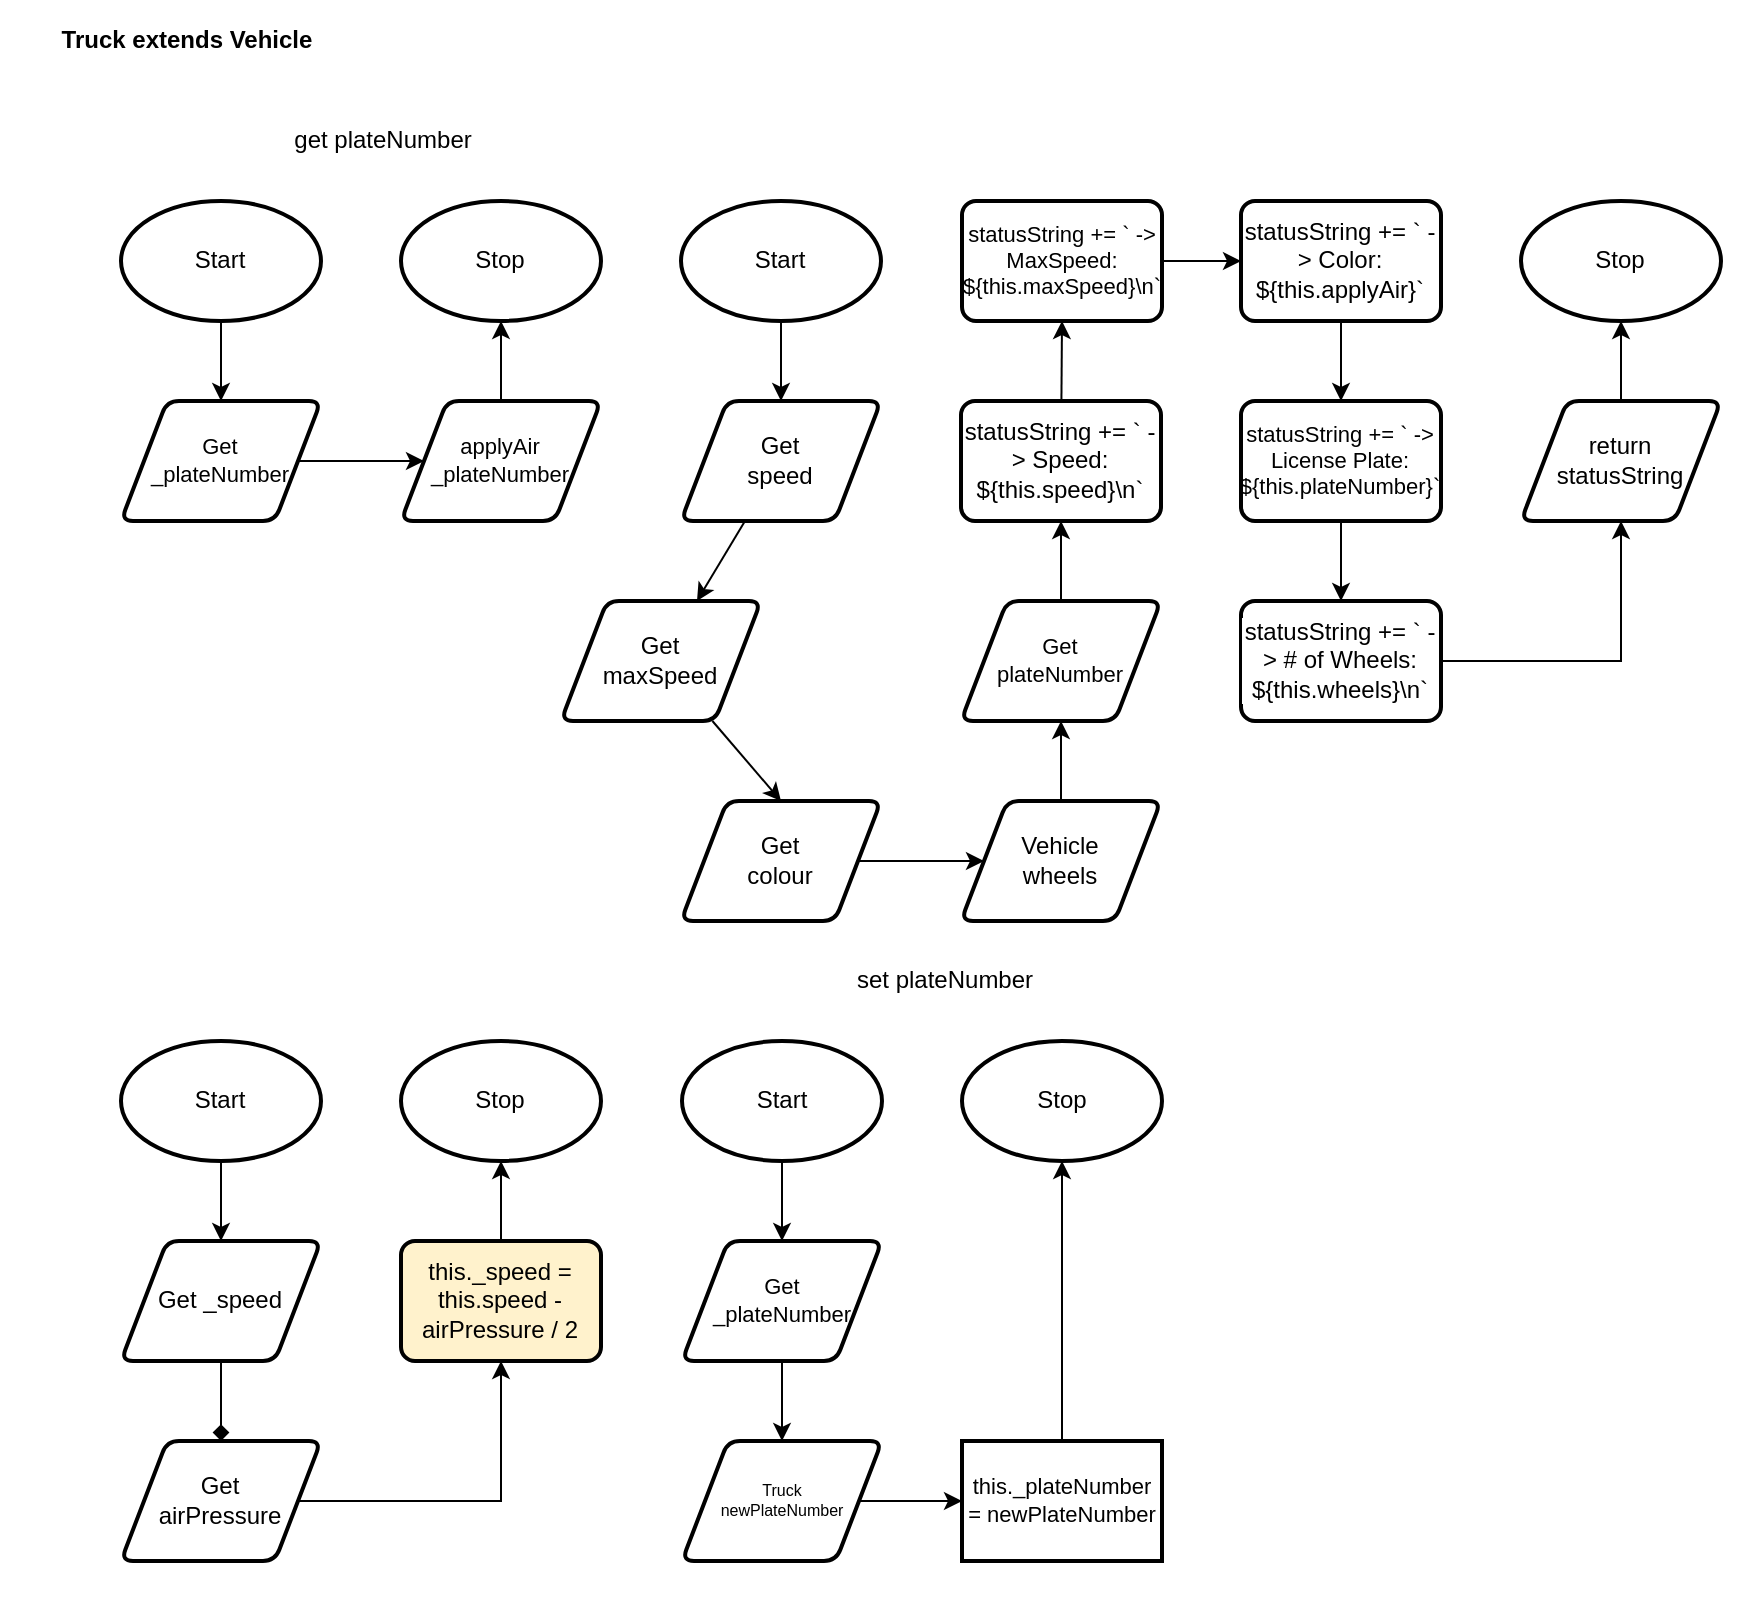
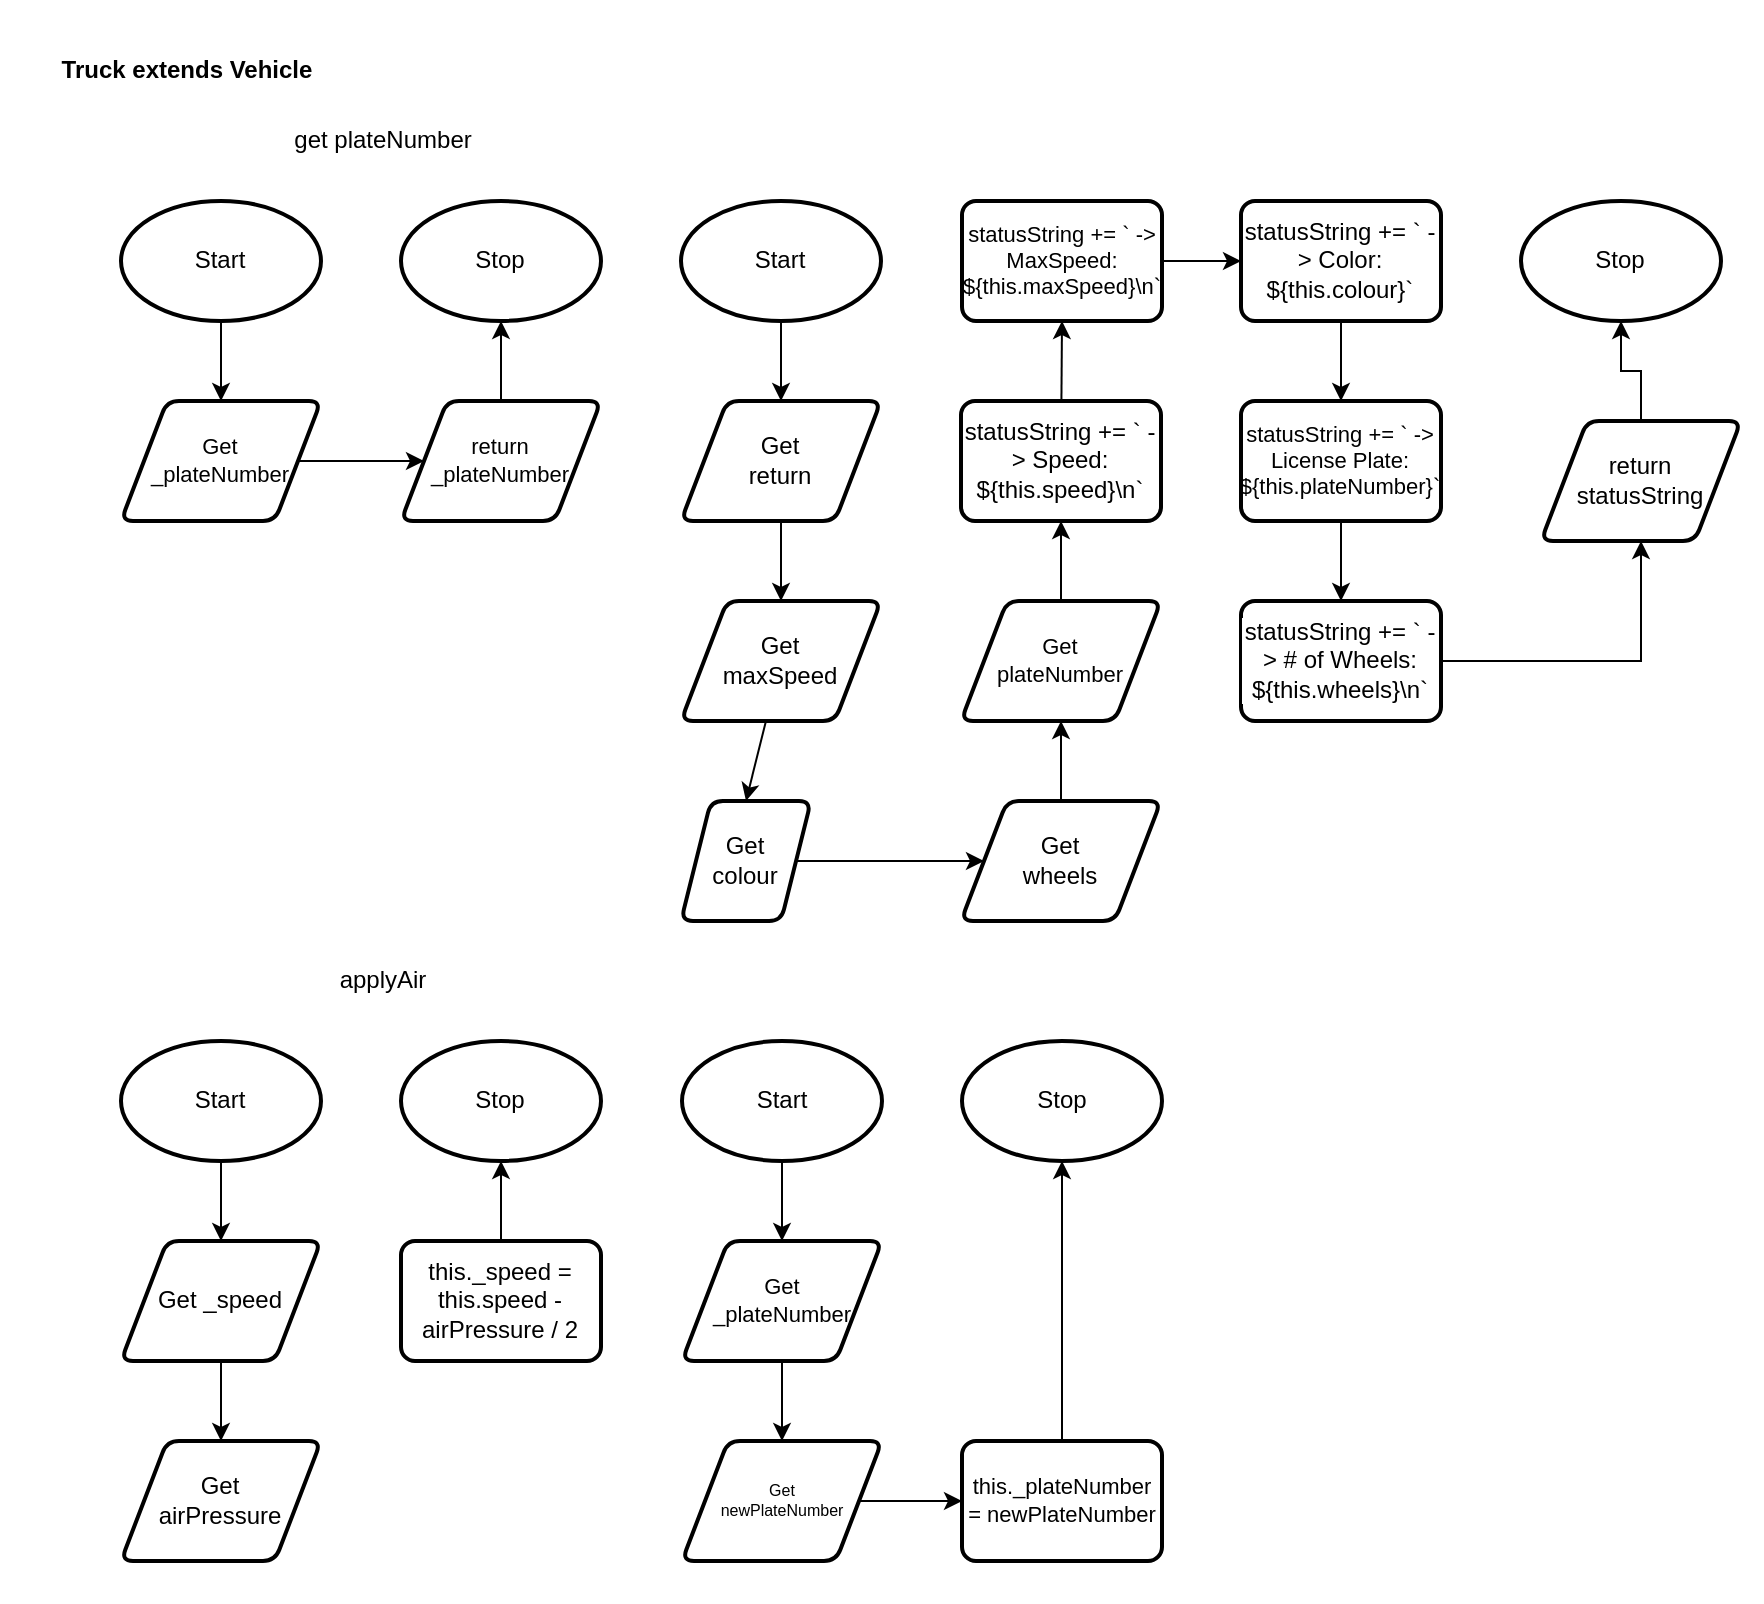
node "Truck extends Vehicle": moved (186, 41) -> (186, 71)
node "statusString += ` -> Color: ${this.applyAir}`": label "statusString += ` -> Color: ${this.applyAir}`" -> "statusString += ` -> Color: ${this.colour}`"
node "applyAir_plateNumber": label "applyAir_plateNumber" -> "return_plateNumber"
node "Get speed": label "Get speed" -> "Get return"
node "return statusString": moved (1621, 461) -> (1641, 481)
node "Get maxSpeed": moved (661, 661) -> (781, 661)
node "Get colour": size 200x120 -> 130x120
node "Vehicle wheels": label "Vehicle wheels" -> "Get wheels"
node "applyAir": added
node "set plateNumber": removed
node "this._speed = this.speed - airPressure / 2": fillcolor #fff2cc -> #ffffff
edge "Get _speed" -> "GetairPressure": arrowhead diamond -> classic
edge "GetairPressure" -> "this._speed = this.speed - airPressure / 2": removed
node "TrucknewPlateNumber": label "TrucknewPlateNumber" -> "GetnewPlateNumber"
node "this._plateNumber = newPlateNumber": shape rectangle -> rounded rectangle
